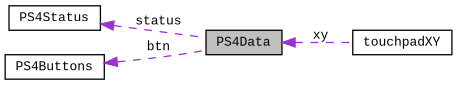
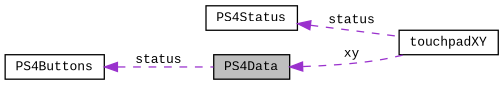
edge "PS4Data" -> "PS4Status": now "touchpadXY" -> "PS4Status"
edge "PS4Data" -> "PS4Buttons": label " btn" -> " status"
